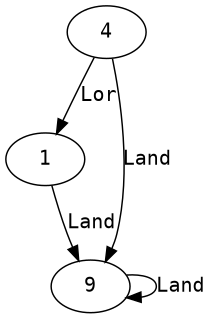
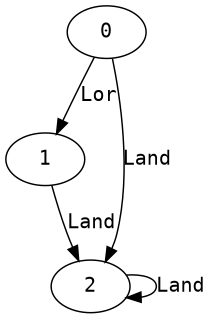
node "4": label "4" -> "0"
node "9": label "9" -> "2"
